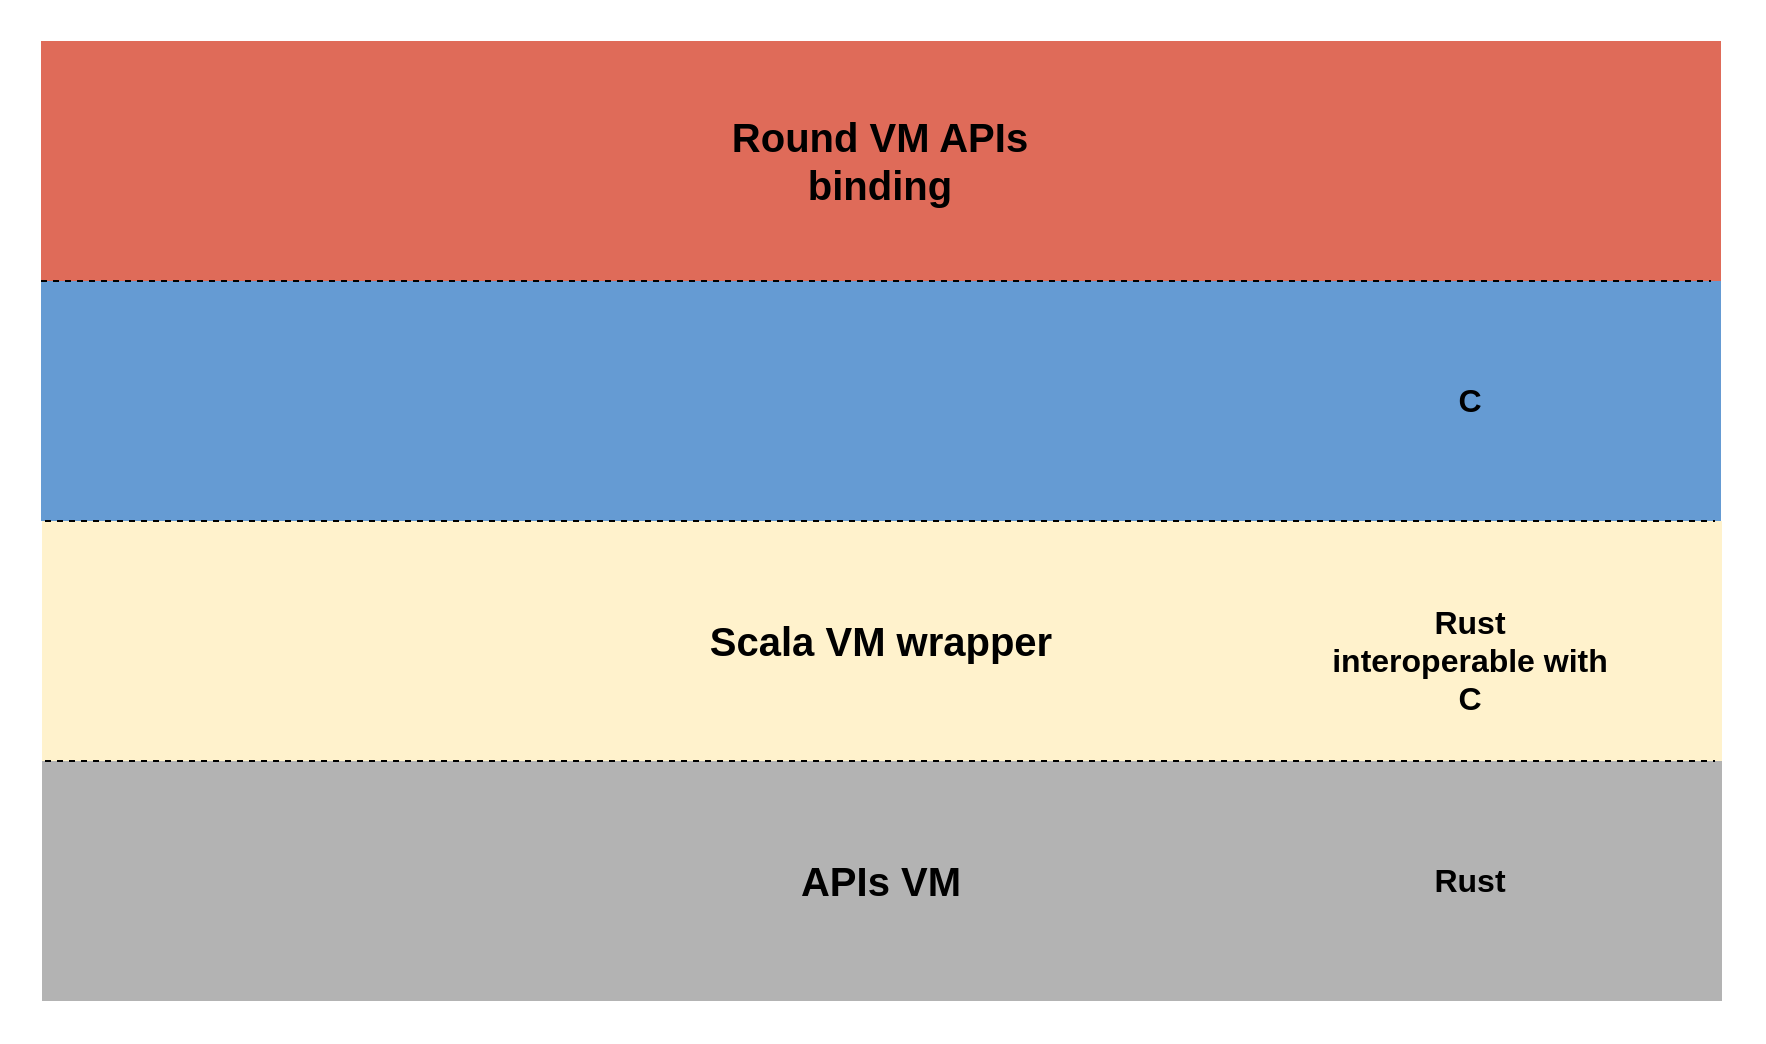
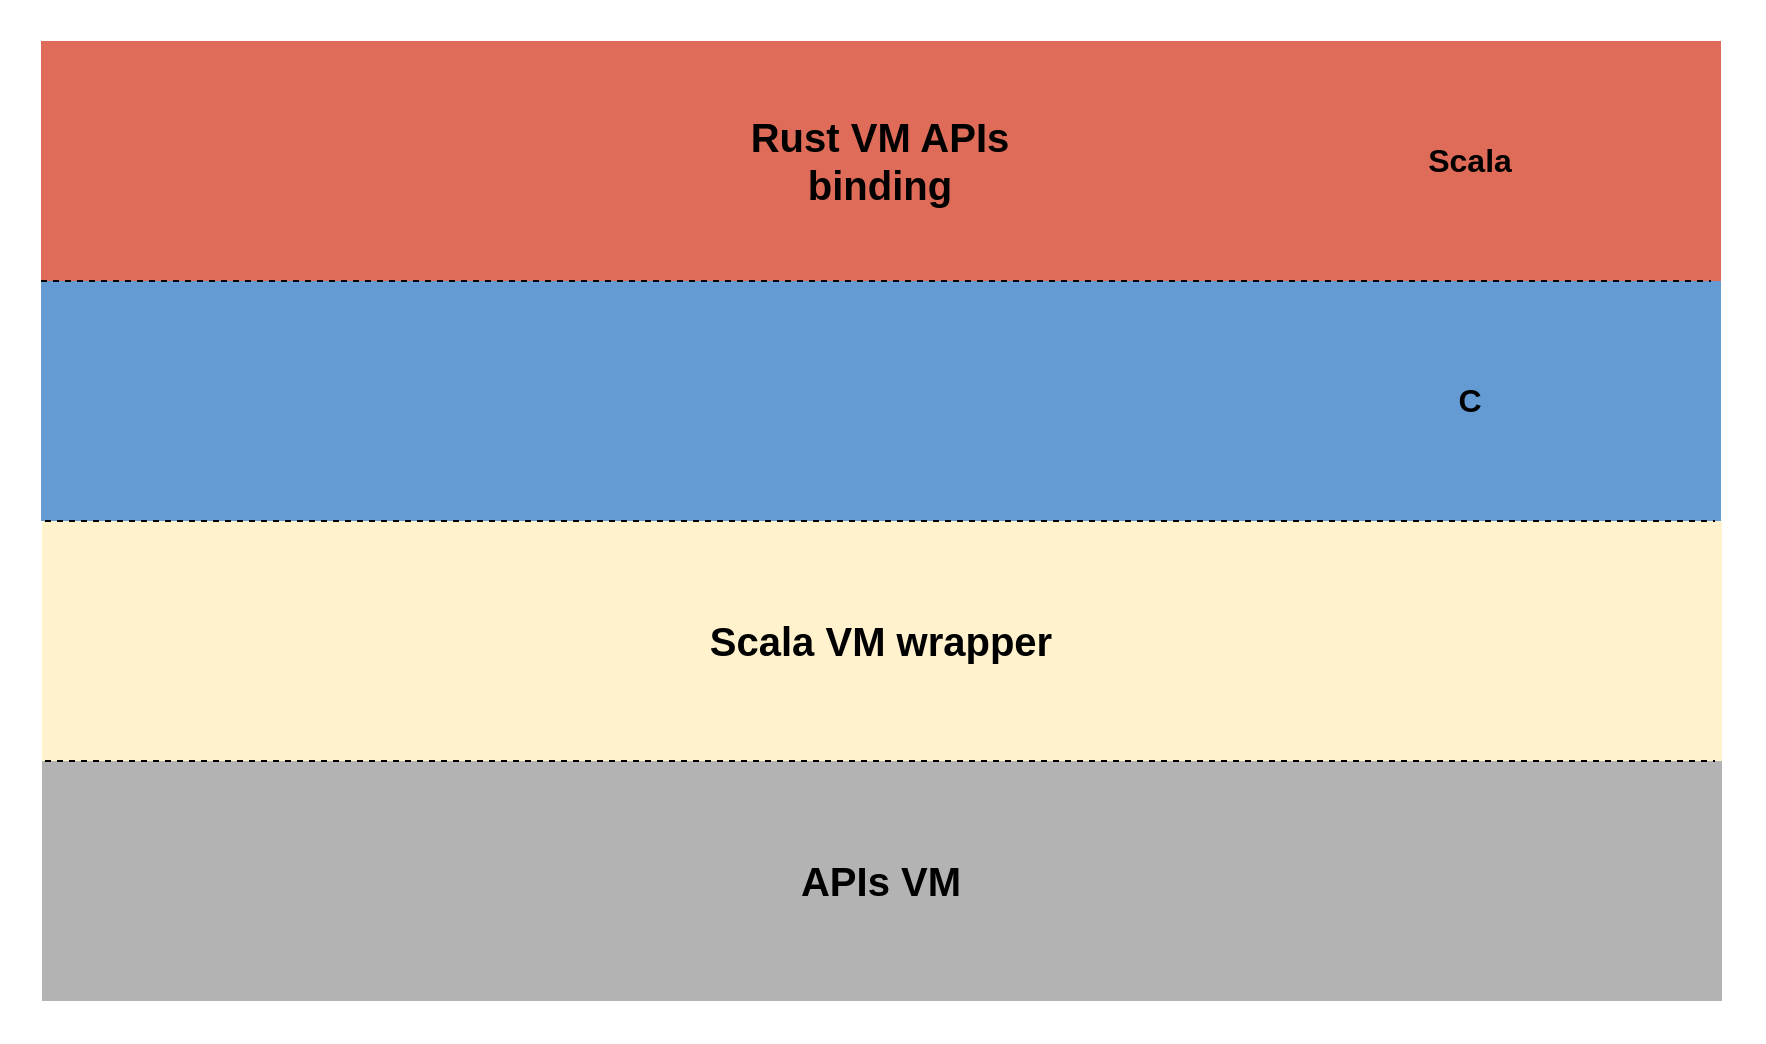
node "Round VM APIs binding": label "Round VM APIs binding" -> "Rust VM APIs binding"
node "Scala": added
node "Rust interoperable with C": removed
node "Rust": removed
